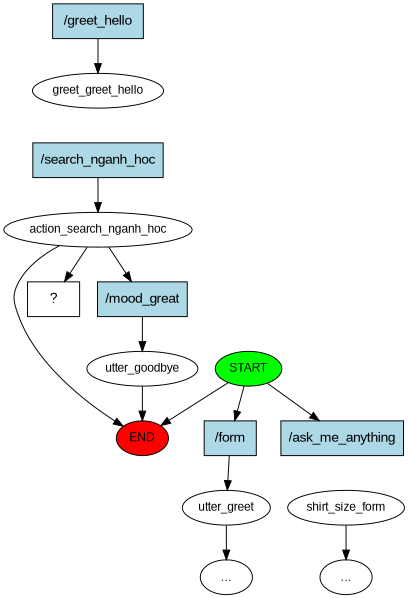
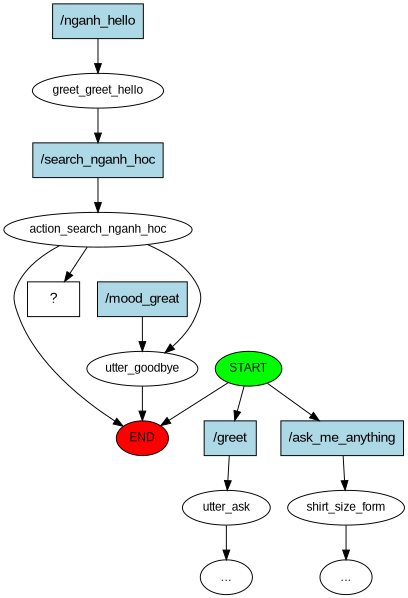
node "/greet_hello": label "/greet_hello" -> "/nganh_hello"
edge "greet_greet_hello" -> "/search_nganh_hoc": added
edge "action_search_nganh_hoc" -> "/mood_great": now "action_search_nganh_hoc" -> "utter_goodbye"
node "/form": label "/form" -> "/greet"
edge "/ask_me_anything" -> "shirt_size_form": added
node "utter_greet": label "utter_greet" -> "utter_ask"
